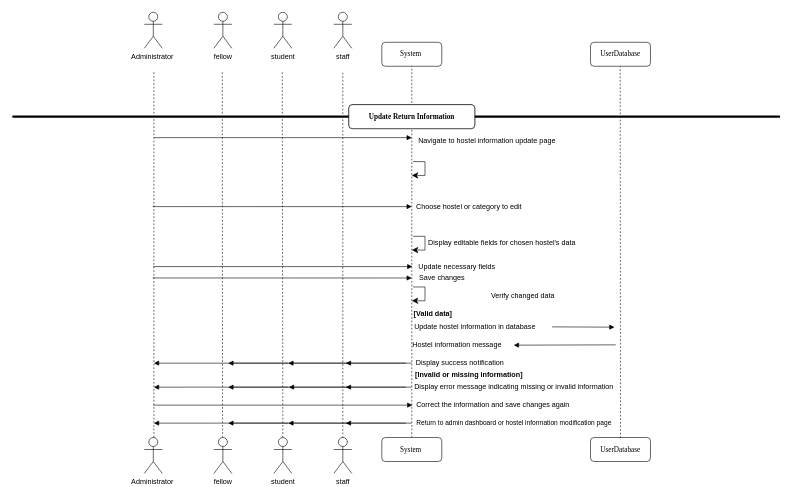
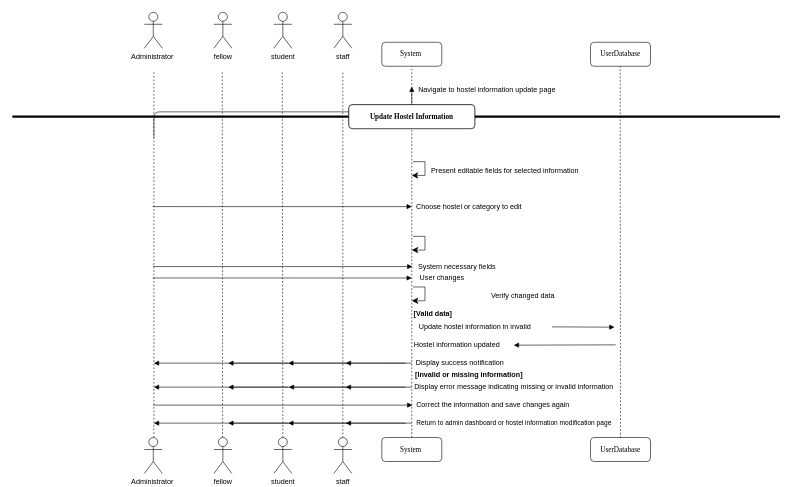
node "Update Return Information": label "Update Return Information" -> "Update Hostel Information"
node "Navigate to hostel information update page": moved (487, 141) -> (487, 90)
node "Present editable fields for selected information": added
node "Display editable fields for chosen hostel's data": removed
node "Update necessary fields": label "Update necessary fields" -> "System necessary fields"
node "Save changes": label "Save changes" -> "User changes"
node "Update hostel information in database": label "Update hostel information in database" -> "Update hostel information in invalid"
node "Hostel information message": label "Hostel information message" -> "Hostel information updated"
